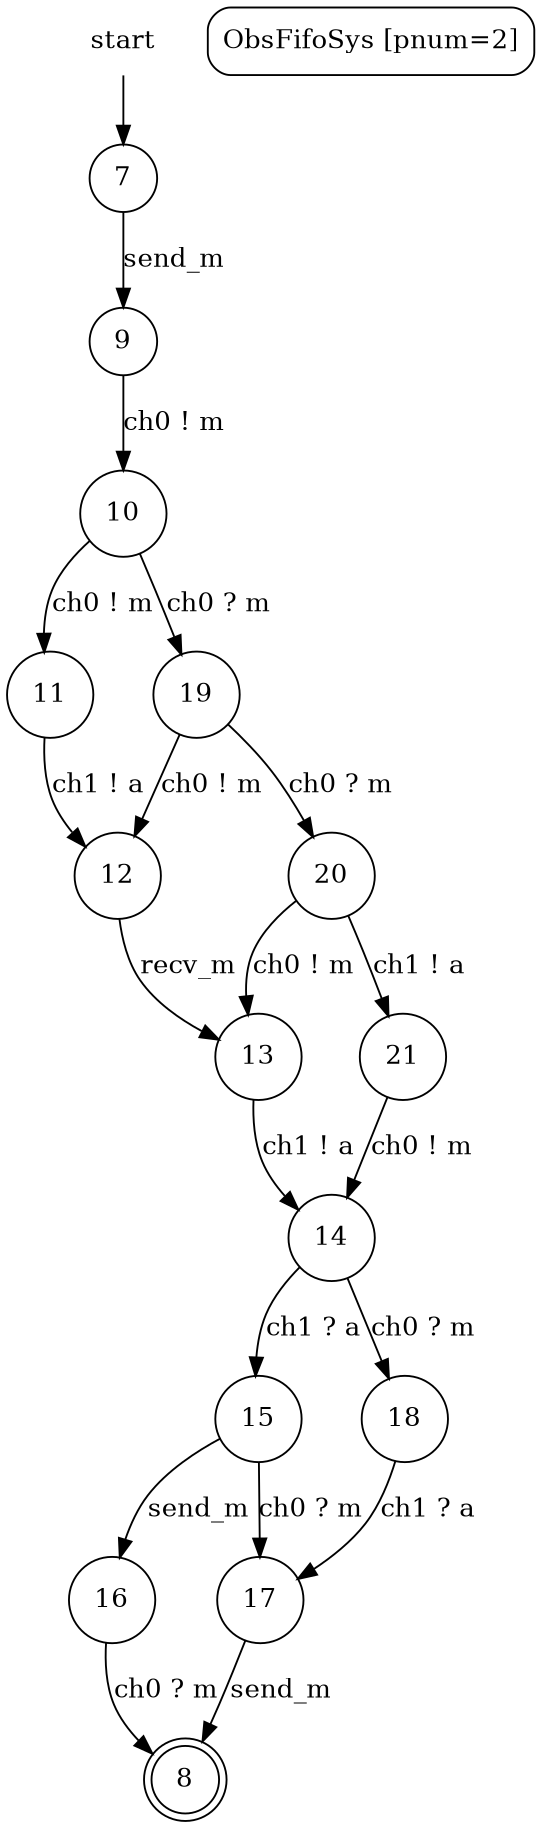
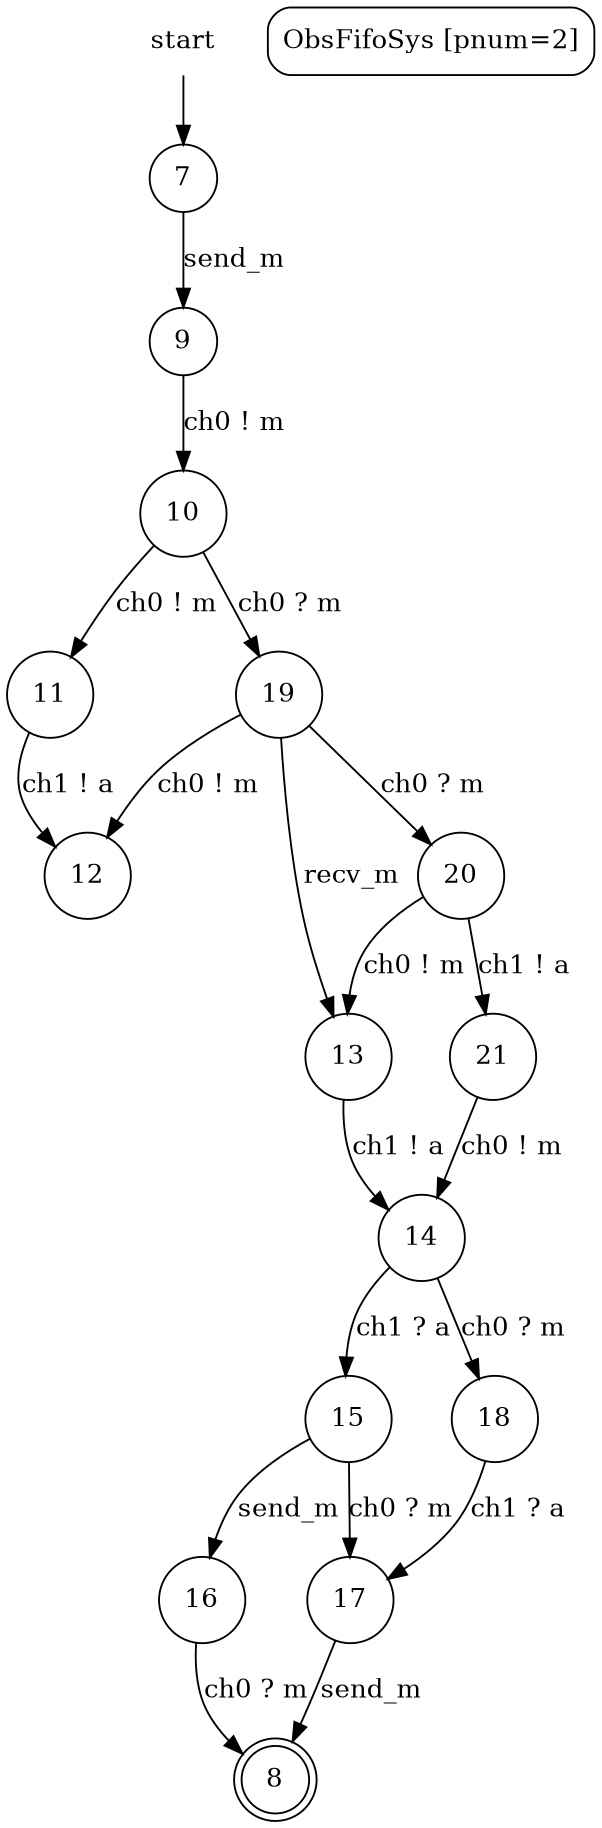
edge "12" -> "13": now "19" -> "13"
